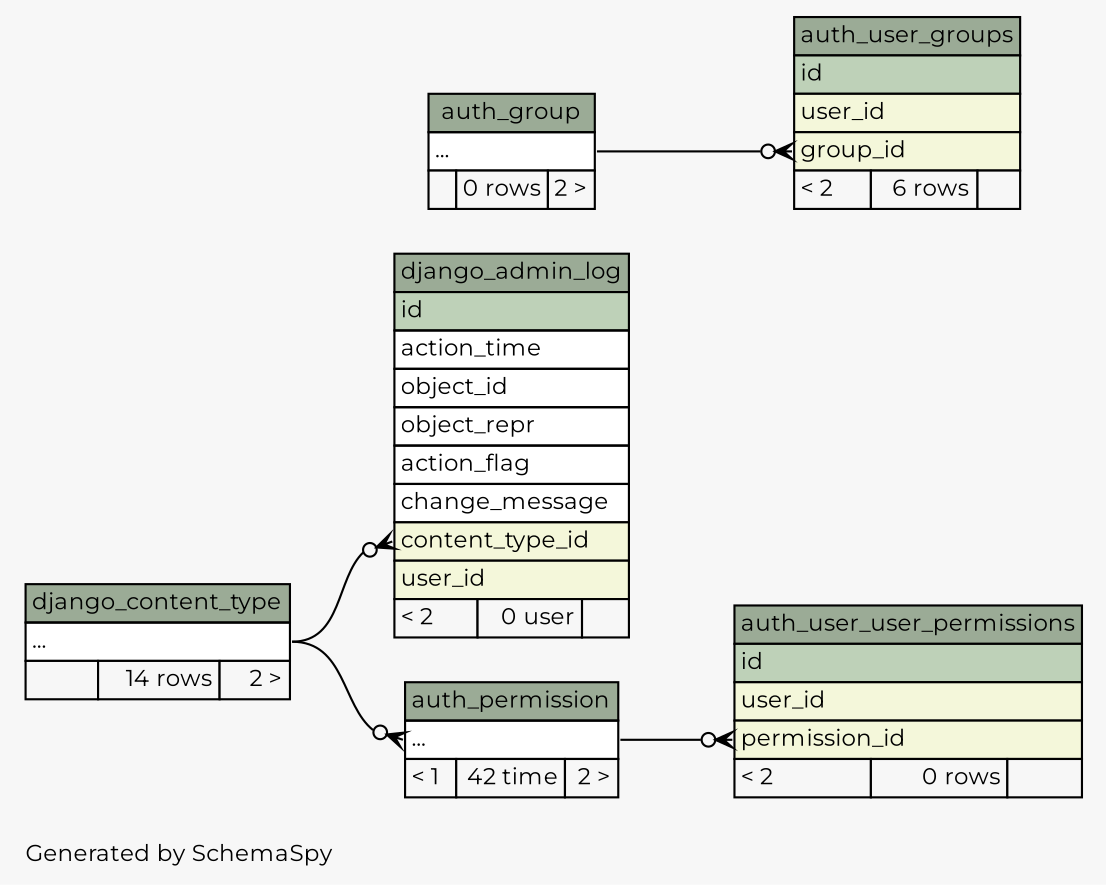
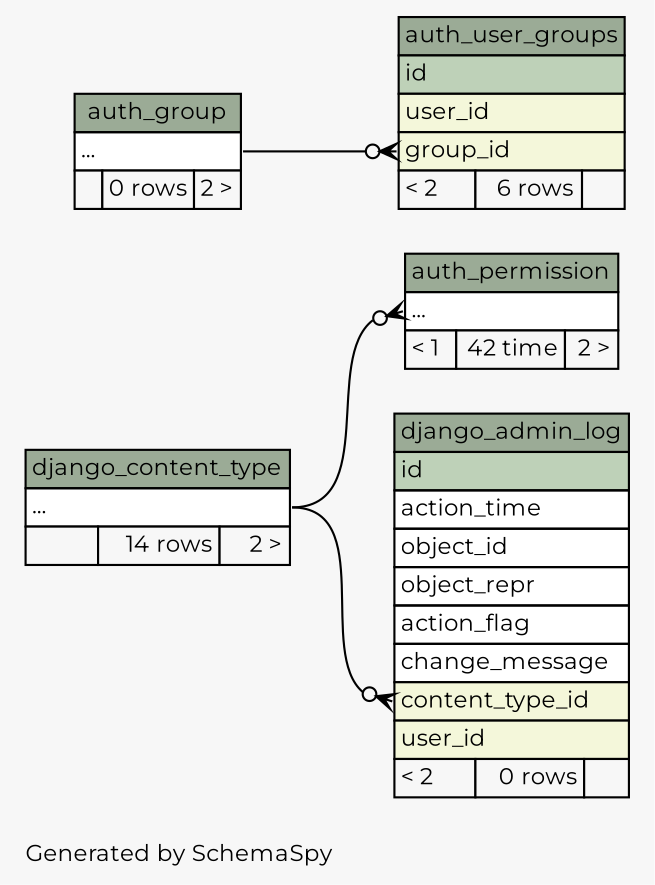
node "django_admin_log": text "0 user" -> "0 rows"
node "auth_user_user_permissions": removed
